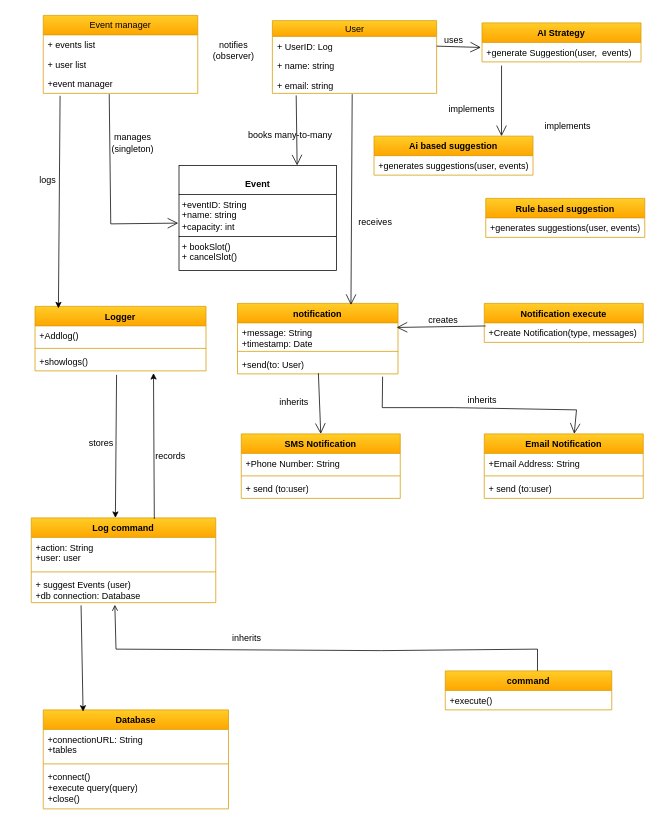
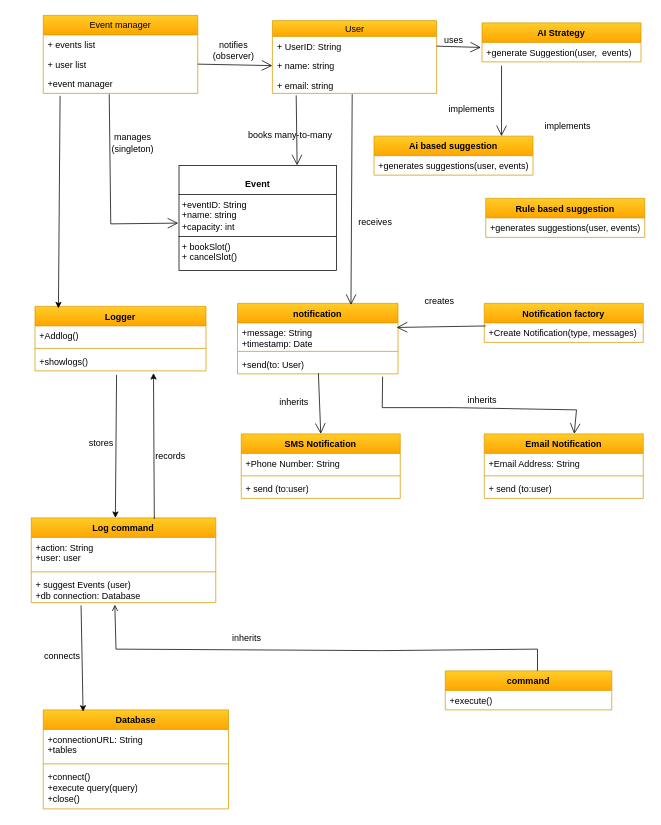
node "+ UserID: Log": label "+ UserID: Log" -> "+ UserID: String"
edge "+ user list" -> "+ name: string": added
node "logs": removed
node "Notification execute": label "Notification execute" -> "Notification factory"
node "creates": moved (443, 320) -> (439, 301)
node "connects": added
